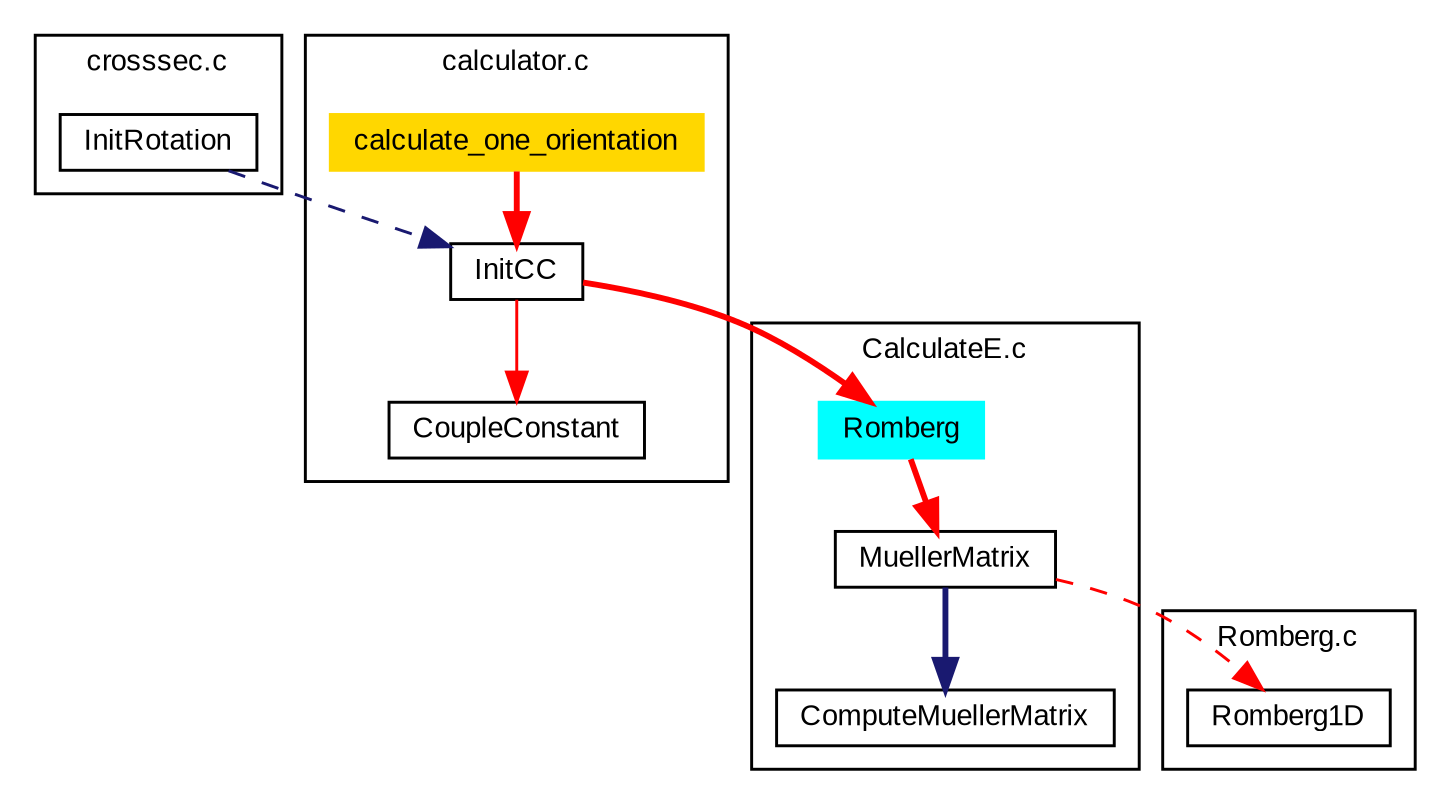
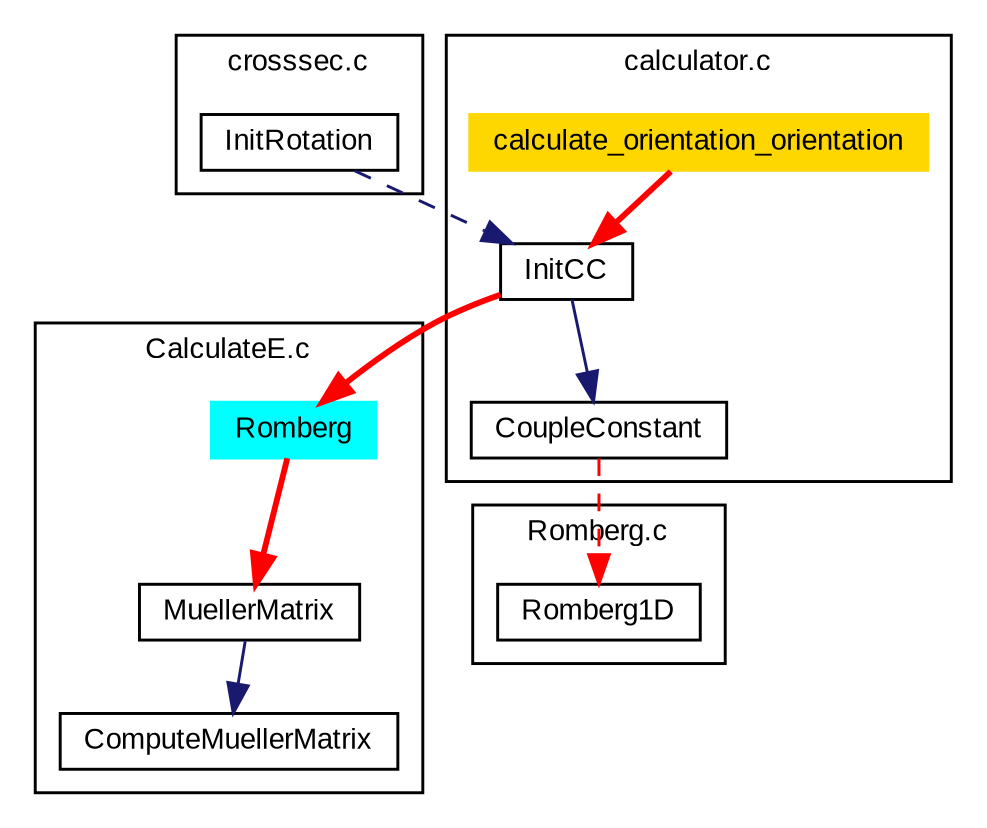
node "calculate_one_orientation": label "calculate_one_orientation" -> "calculate_orientation_orientation"
edge "InitCC" -> "CoupleConstant": color red -> midnightblue
edge "MuellerMatrix" -> "Romberg1D": now "CoupleConstant" -> "Romberg1D"
edge "MuellerMatrix" -> "ComputeMuellerMatrix": style bold -> solid
